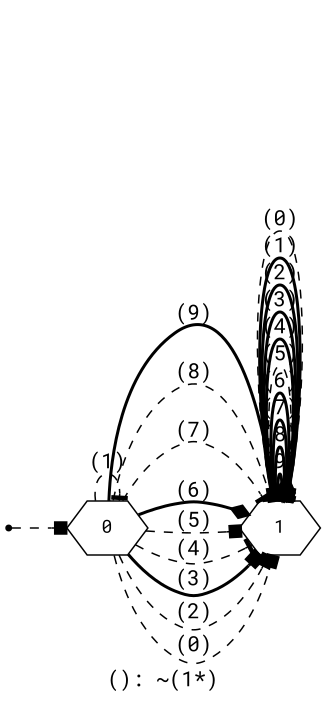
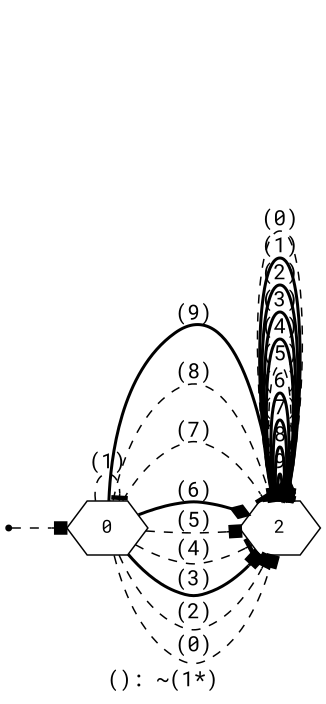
node "1": label "1" -> "2"
